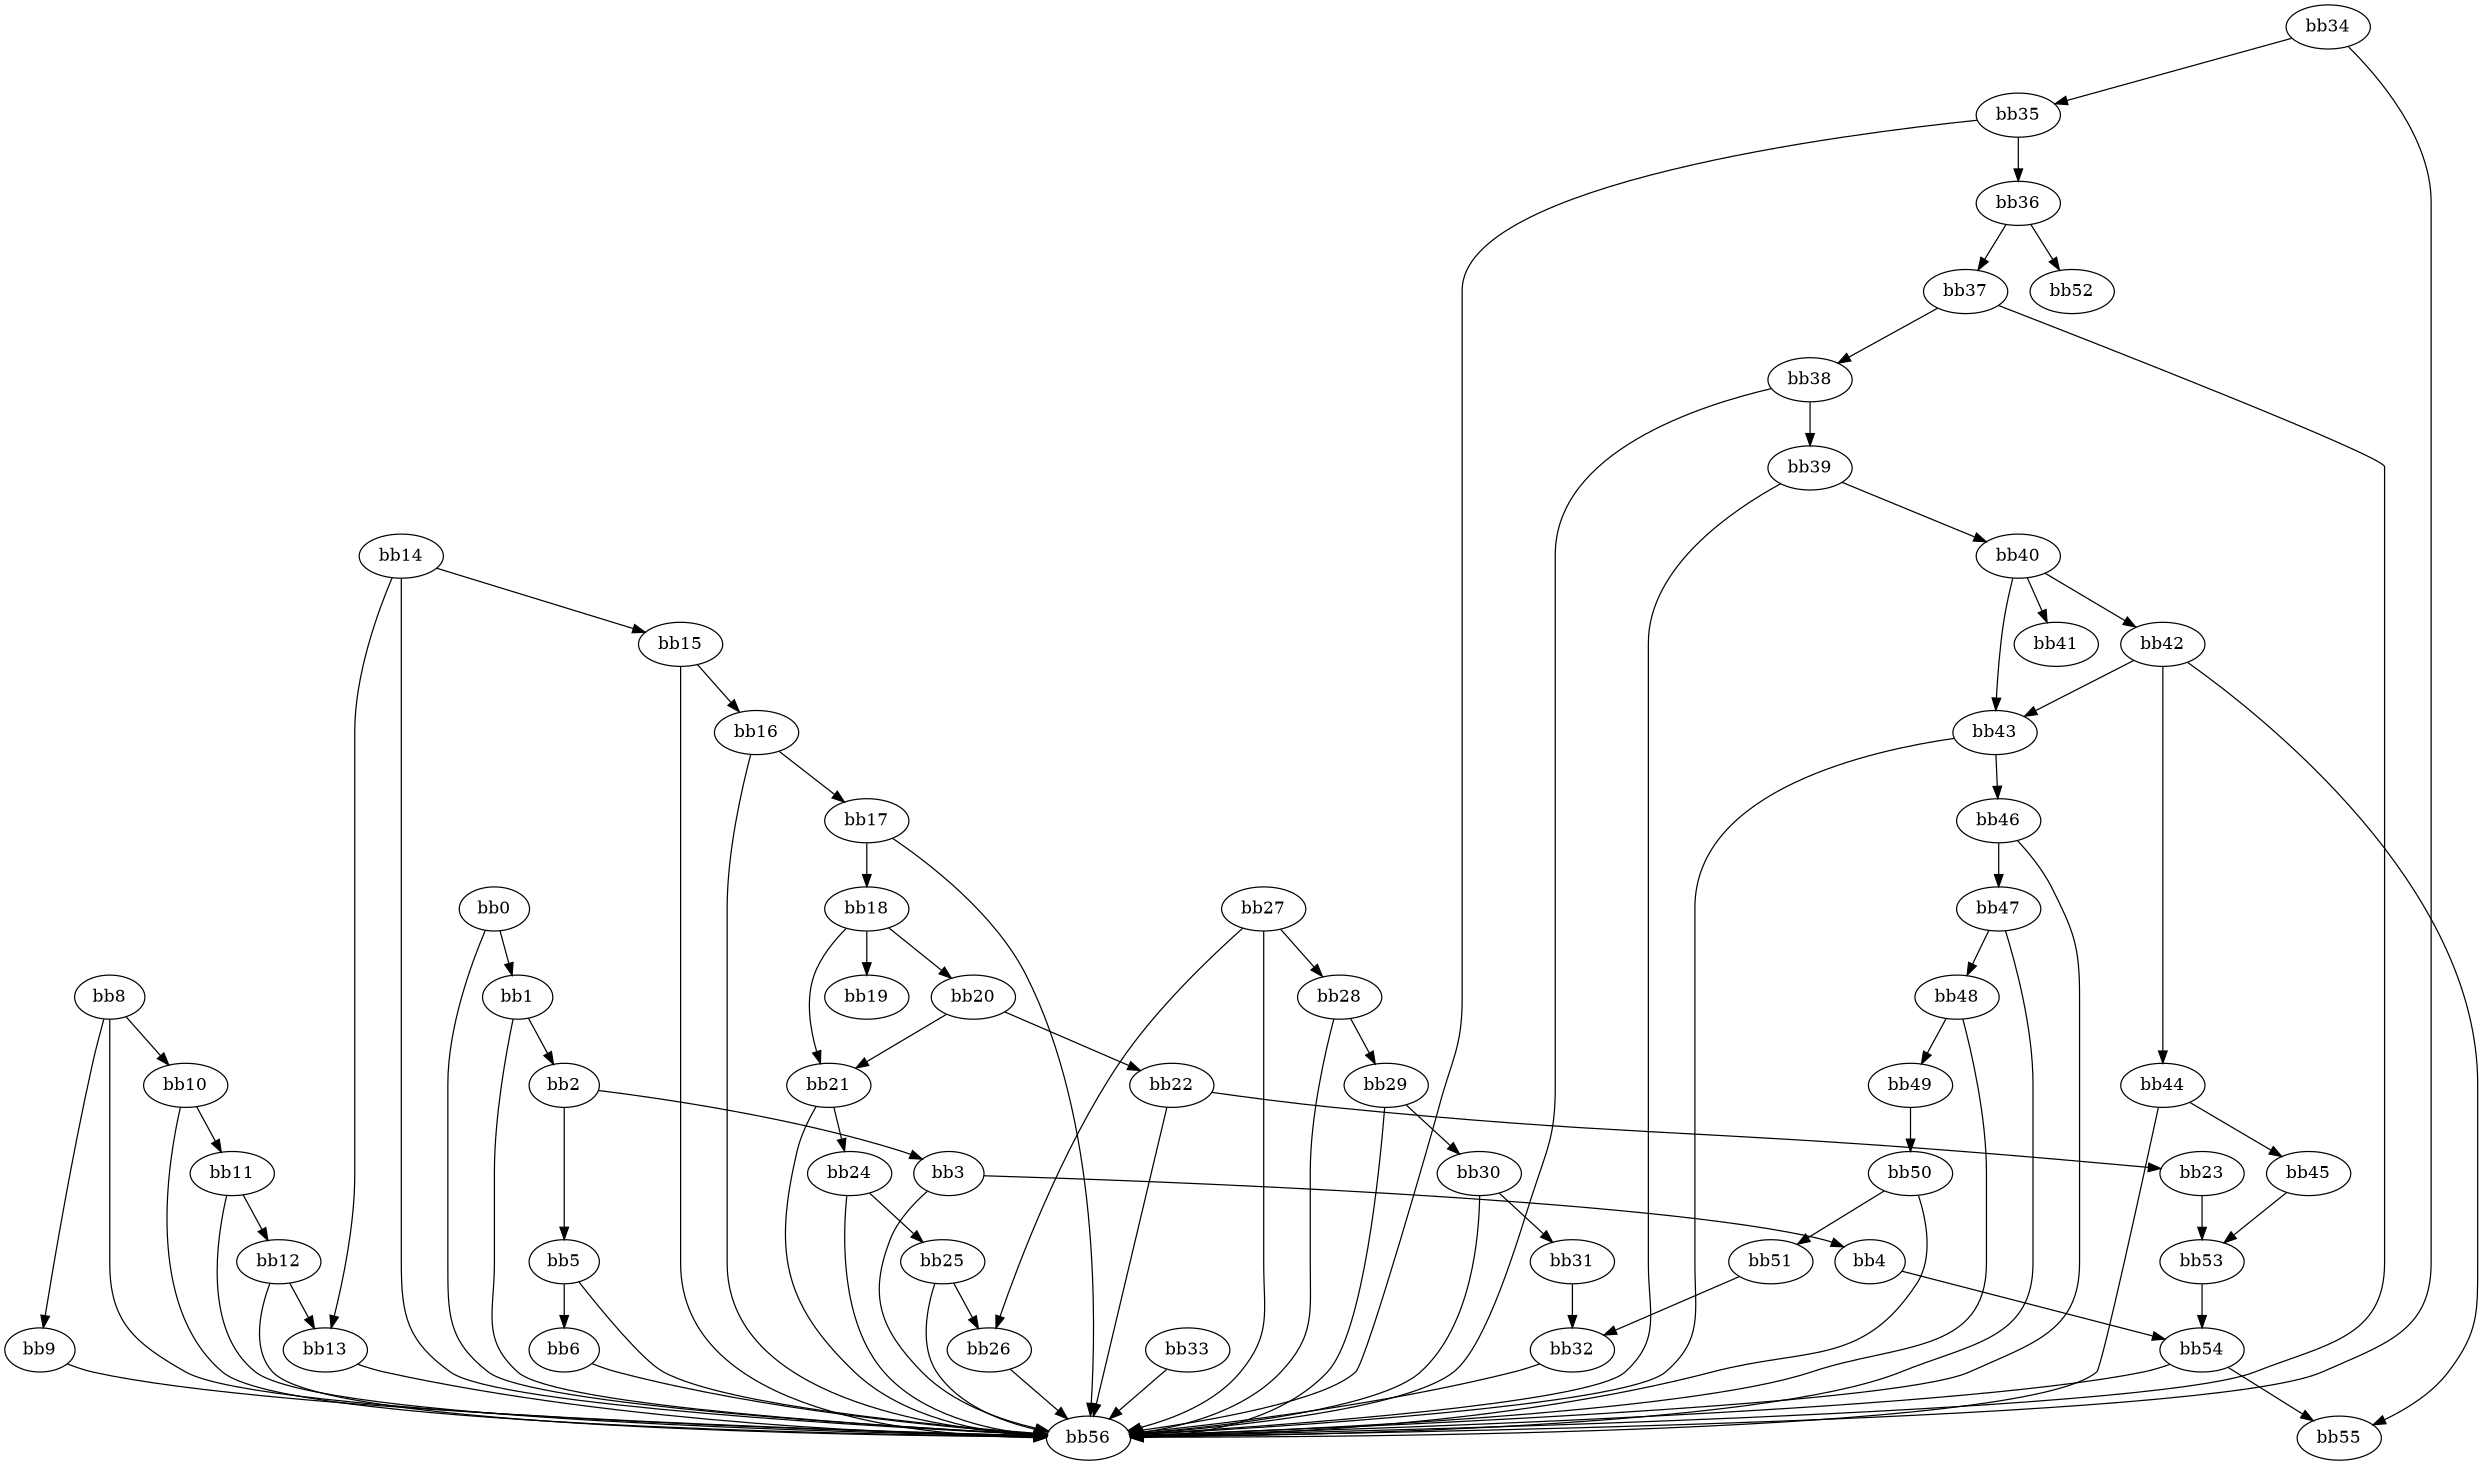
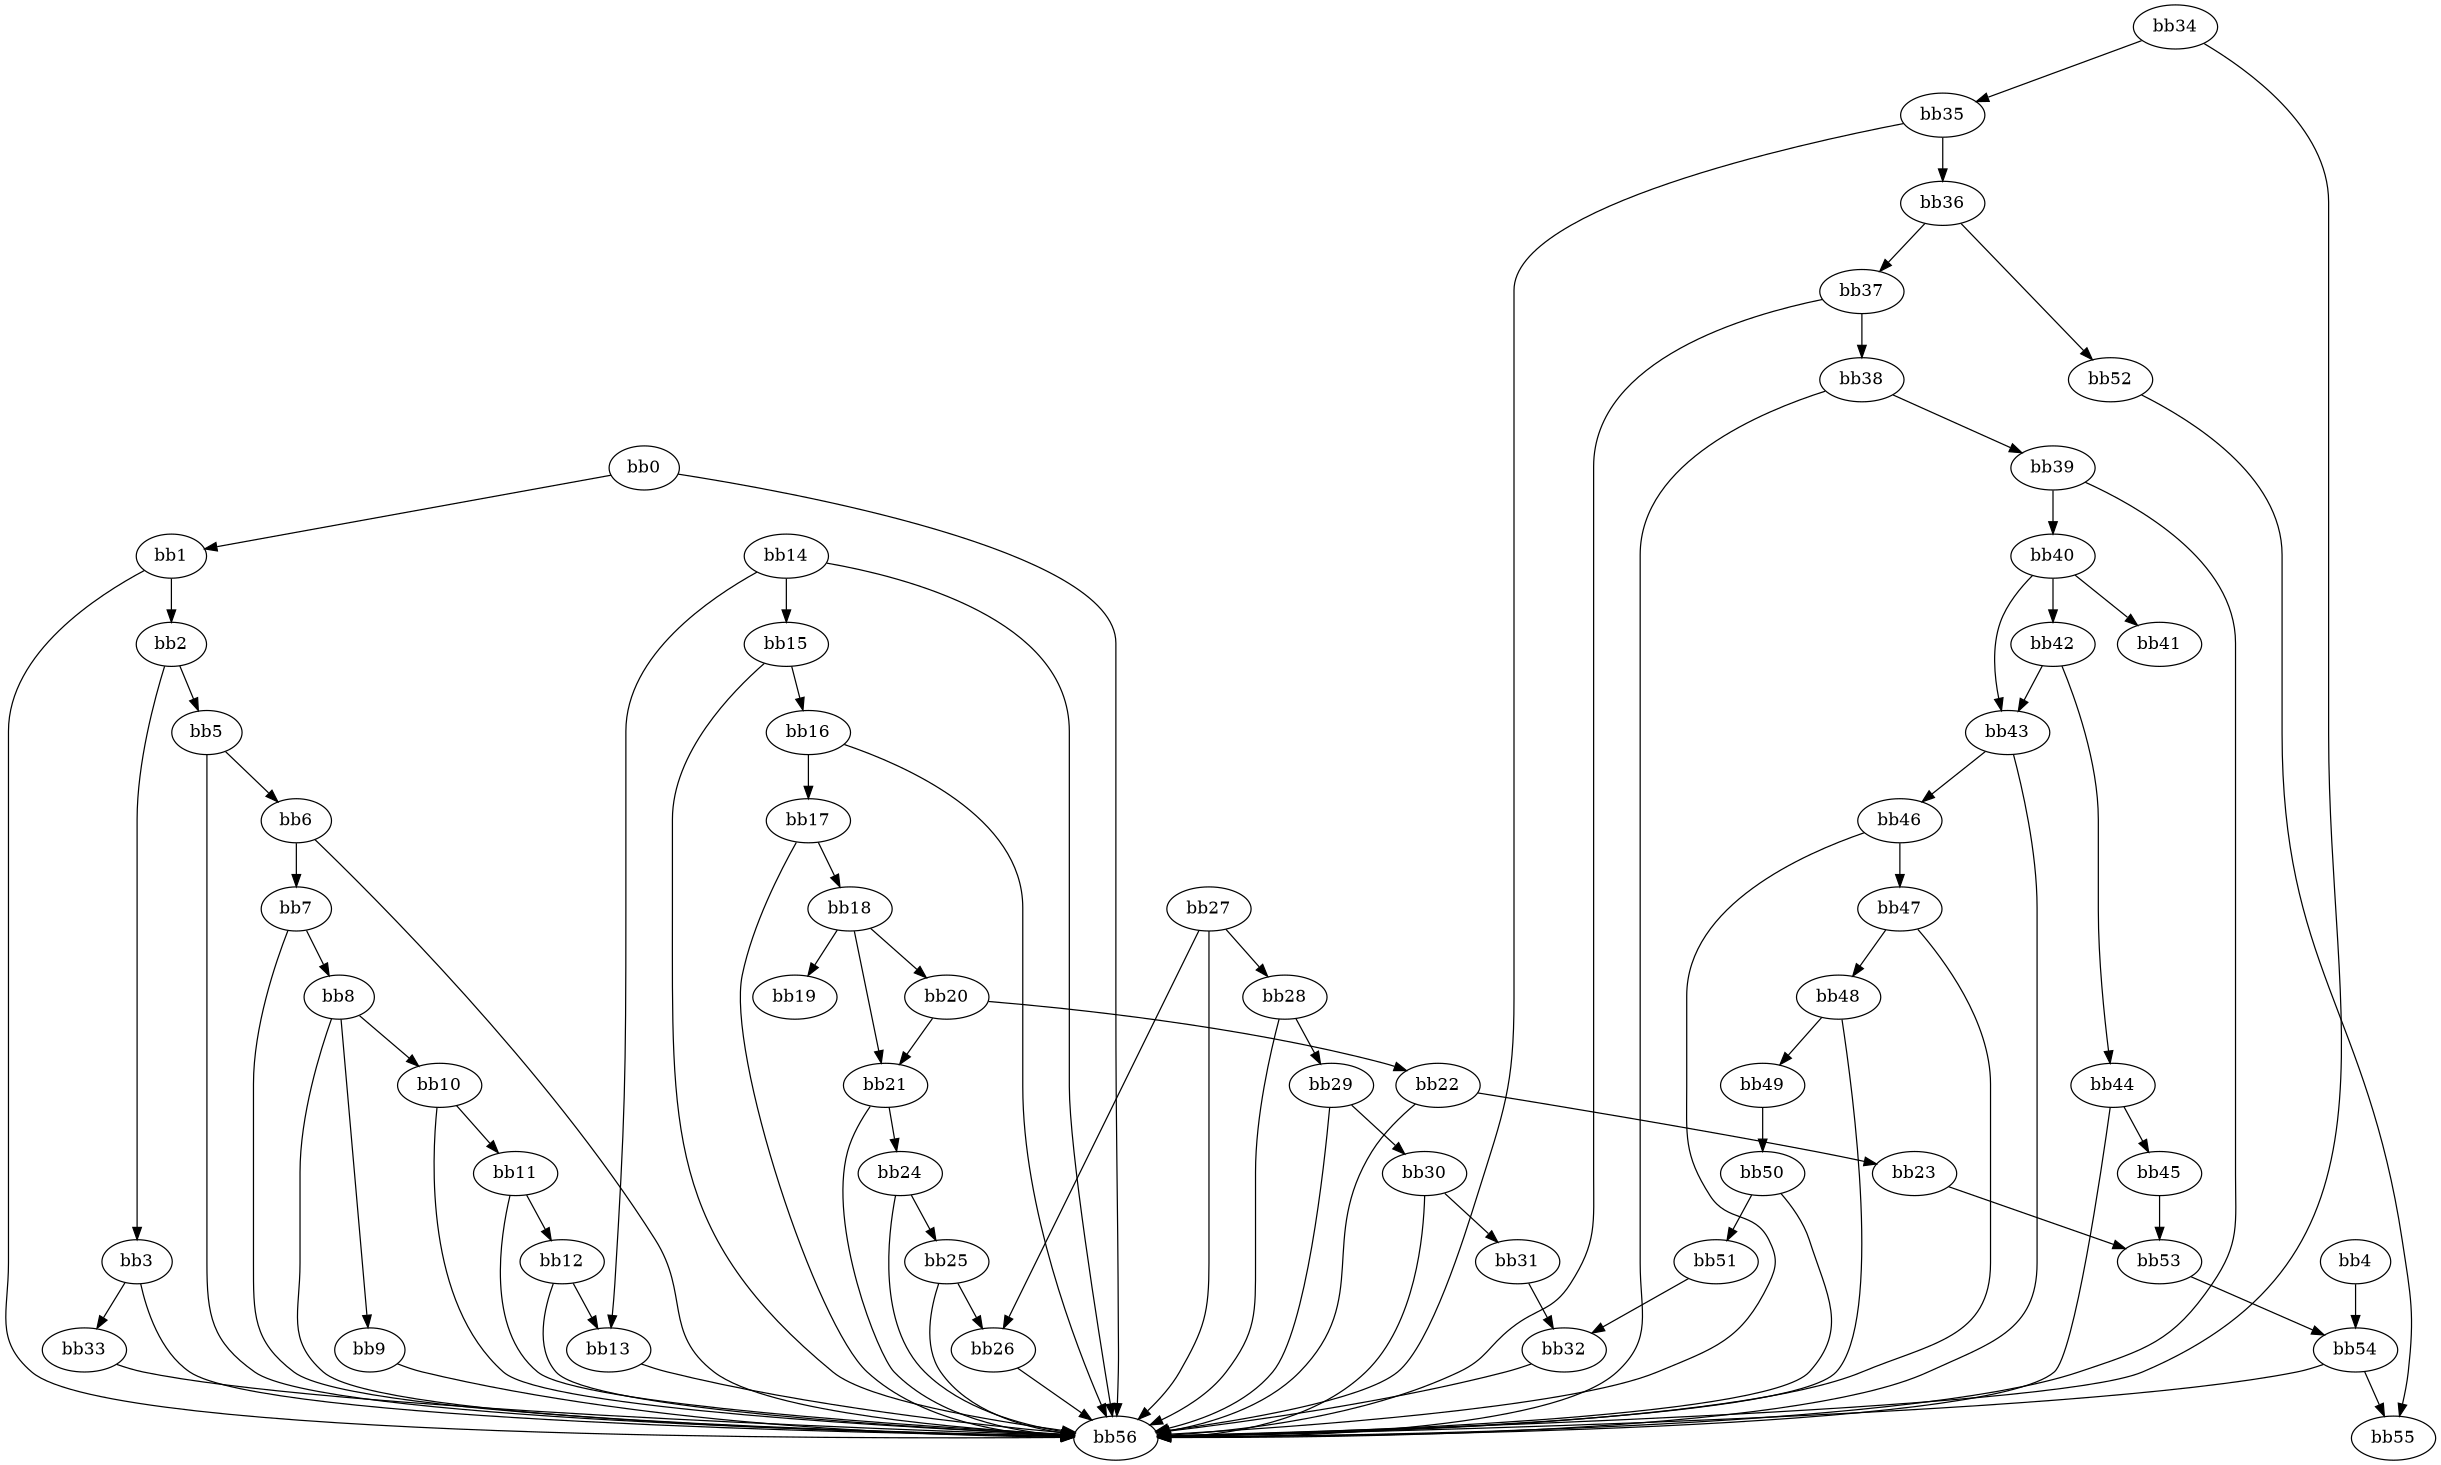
node "bb7": added
edge "bb42" -> "bb55": now "bb52" -> "bb55"
edge "bb3" -> "bb4": now "bb3" -> "bb33"
